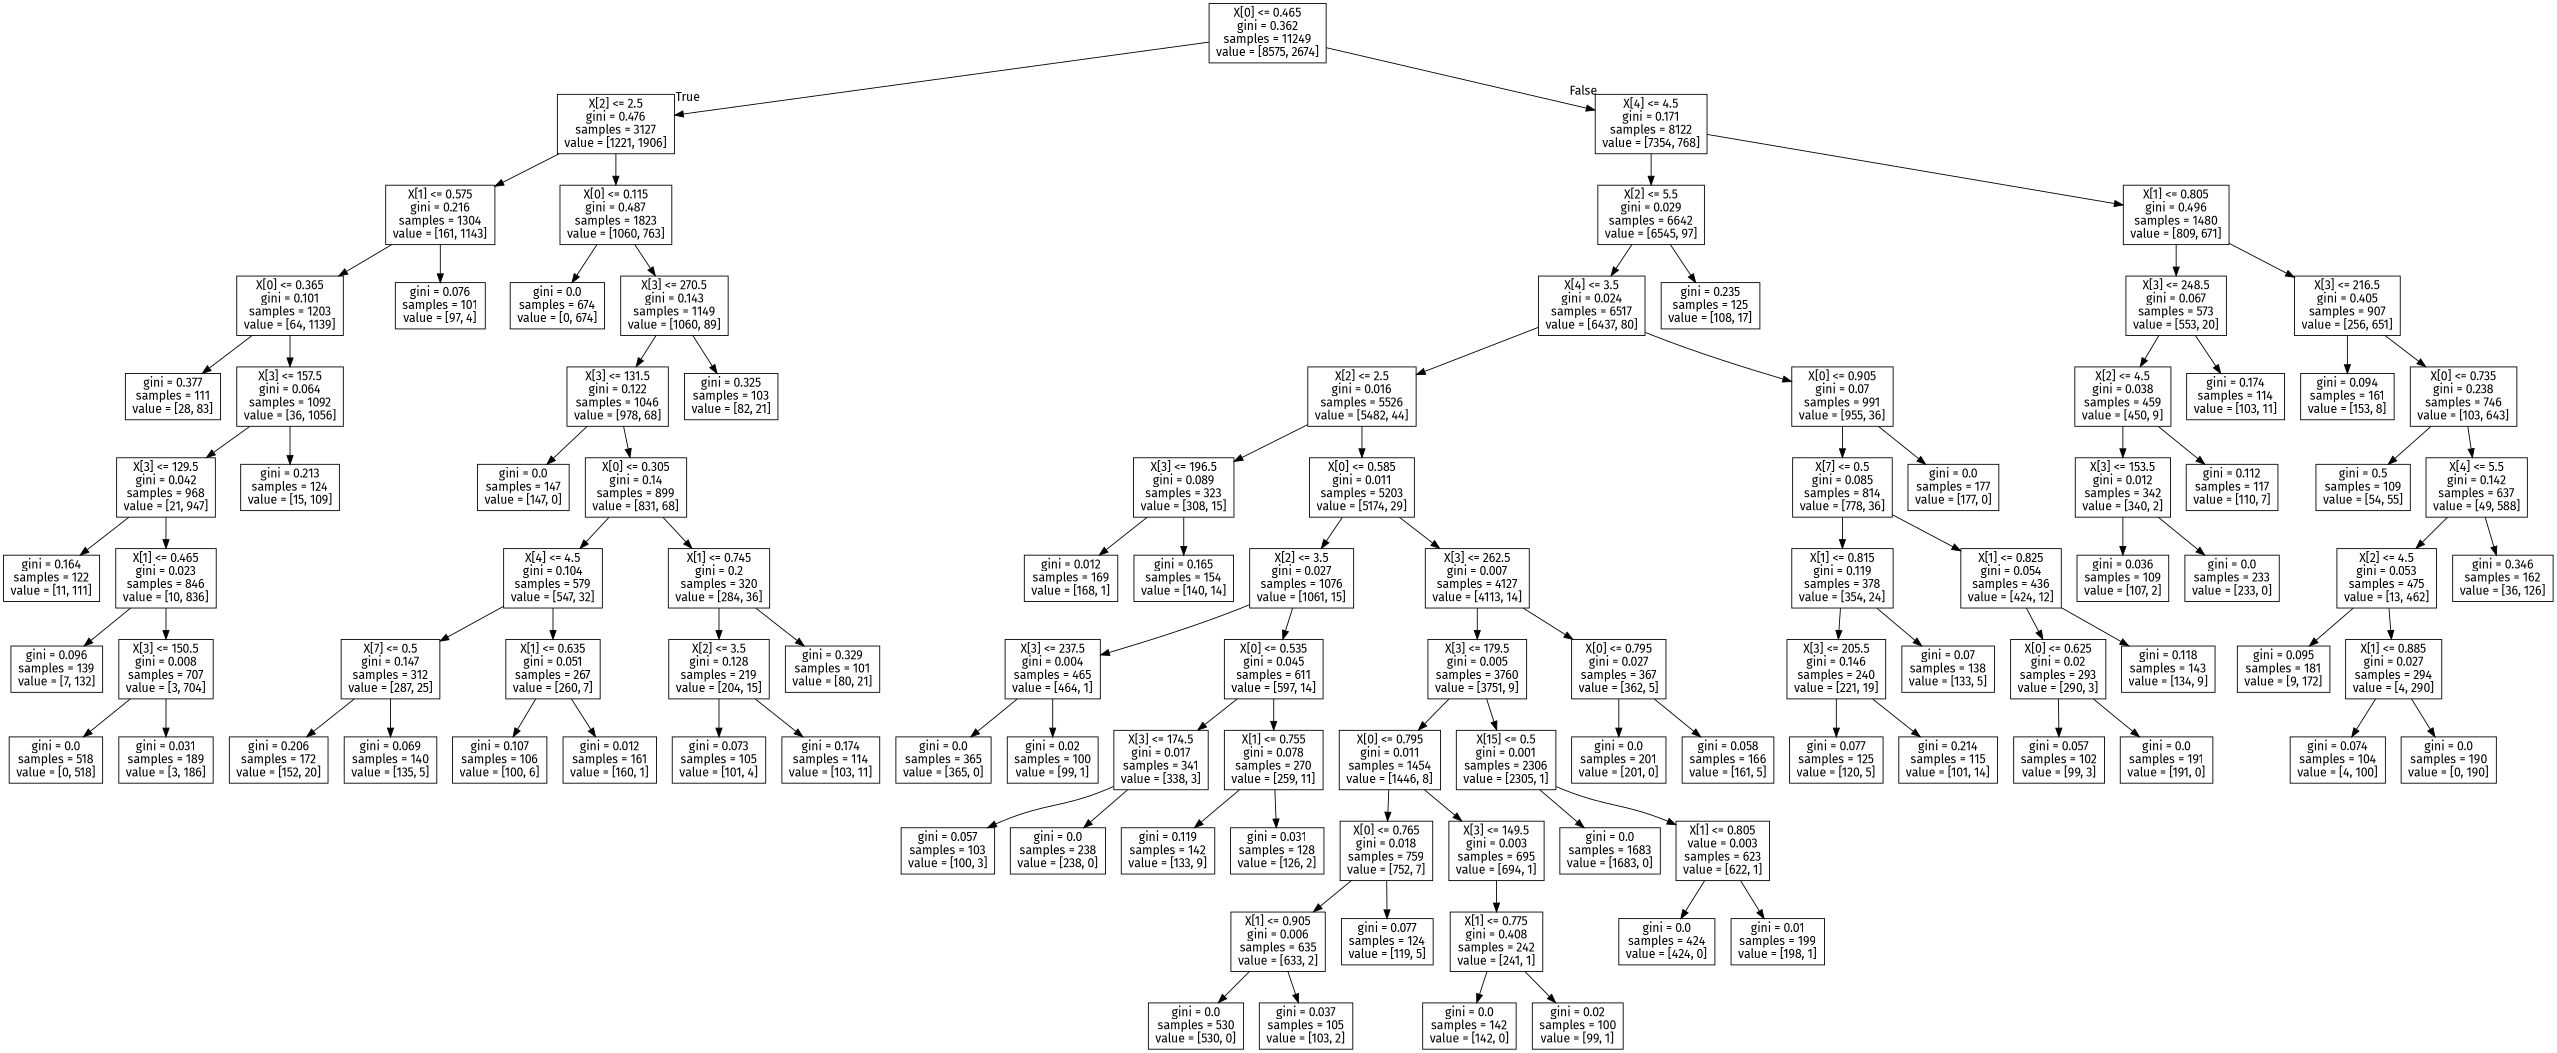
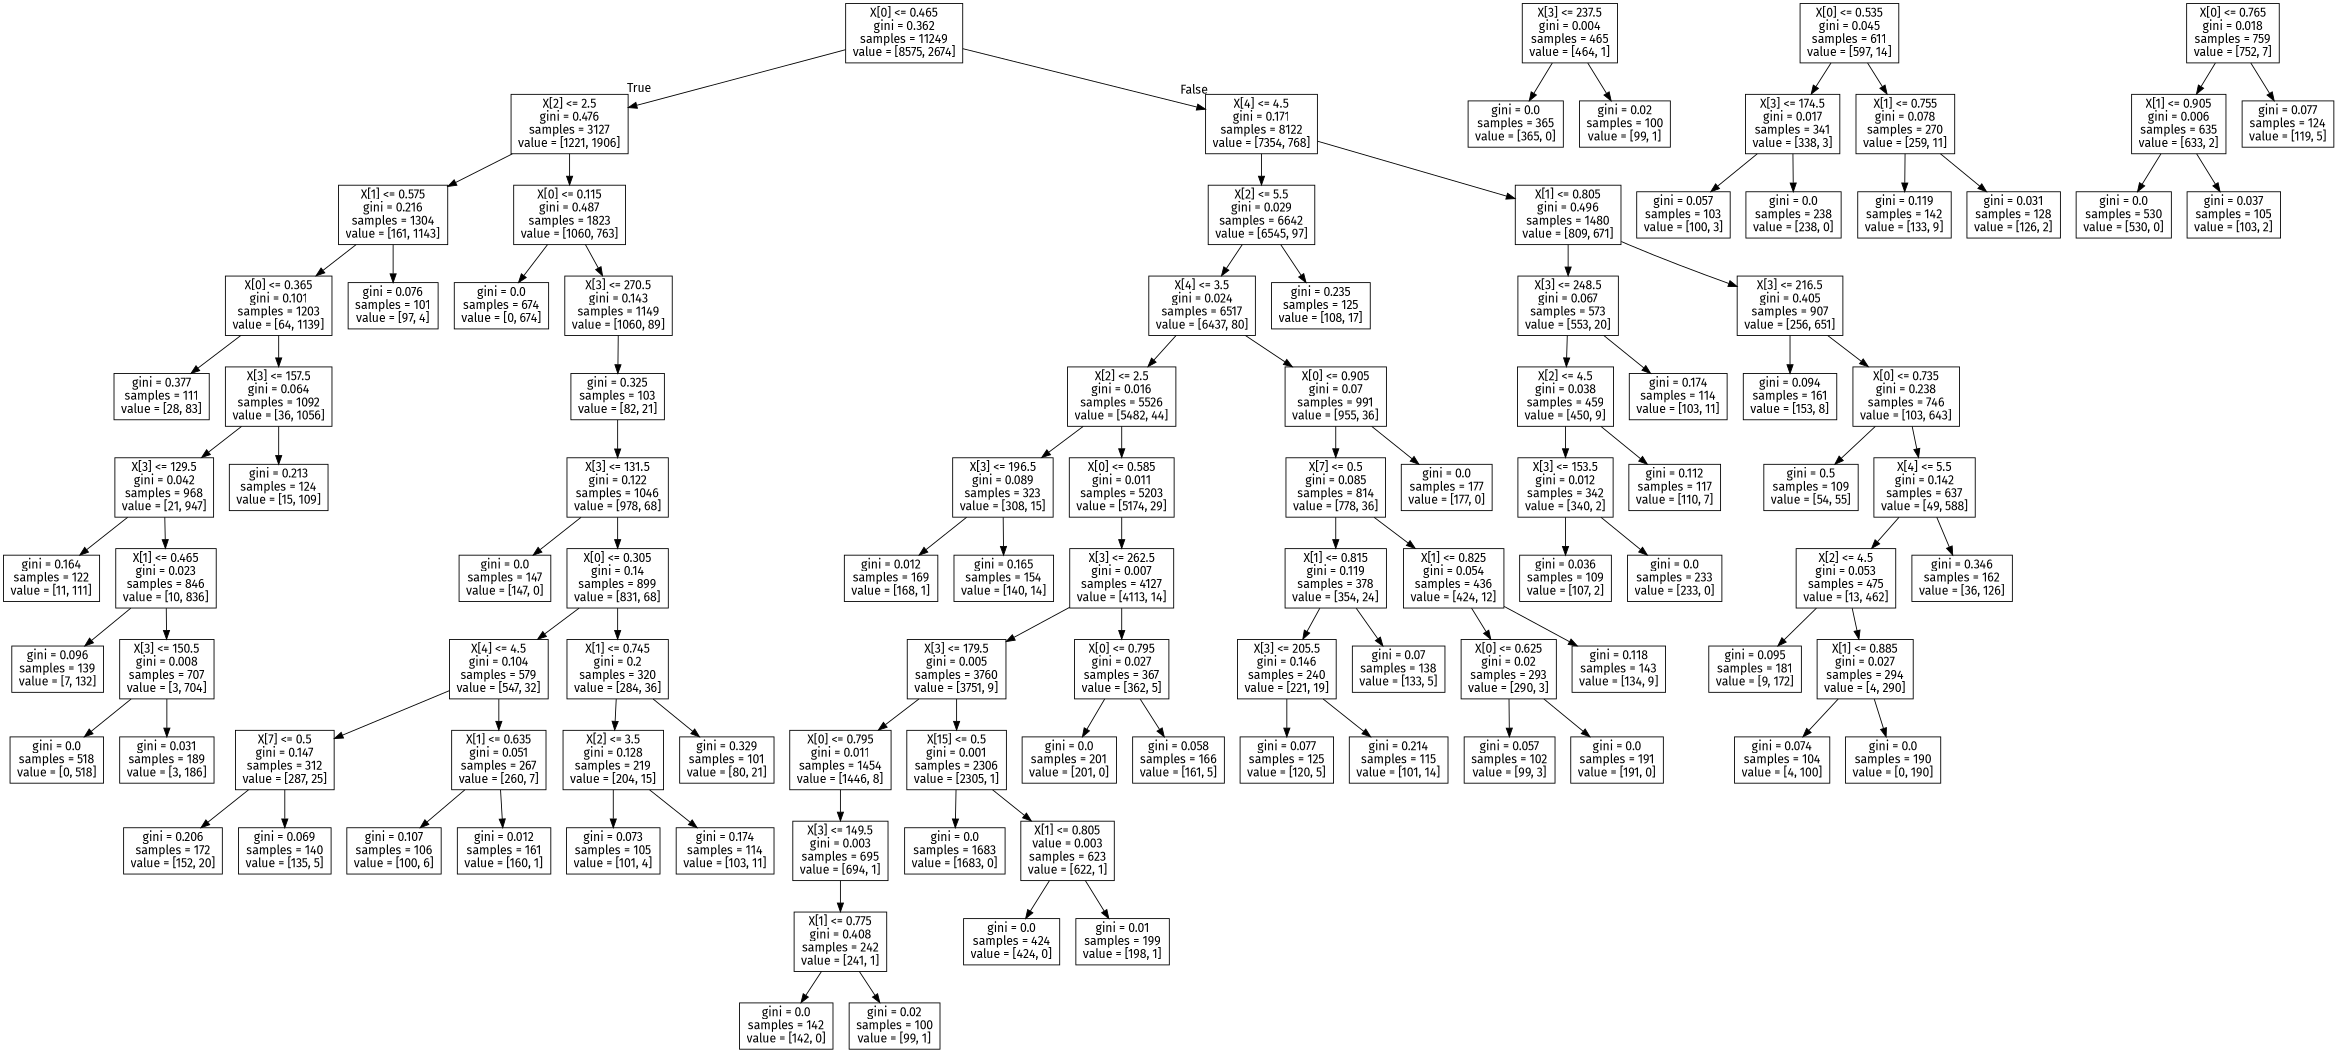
edge "X[3] <= 270.5 gini = 0.143 samples = 1149 value = [1060, 89]" -> "X[3] <= 131.5 gini = 0.122 samples = 1046 value = [978, 68]": now "gini = 0.325 samples = 103 value = [82, 21]" -> "X[3] <= 131.5 gini = 0.122 samples = 1046 value = [978, 68]"
node "X[2] <= 3.5 gini = 0.027 samples = 1076 value = [1061, 15]": removed
edge "X[0] <= 0.795 gini = 0.011 samples = 1454 value = [1446, 8]" -> "X[0] <= 0.765 gini = 0.018 samples = 759 value = [752, 7]": removed
